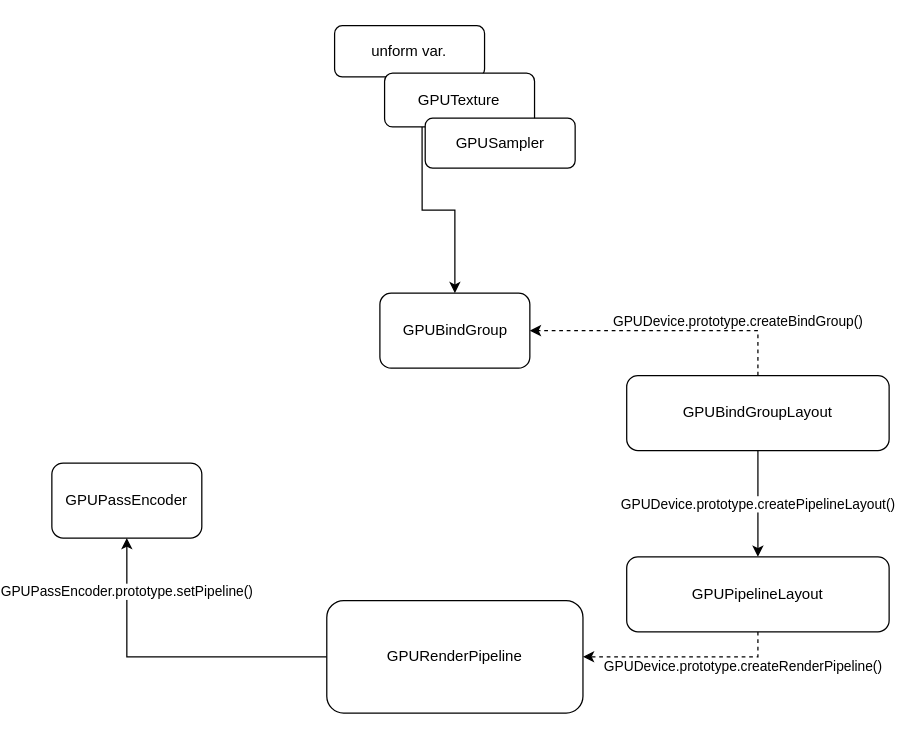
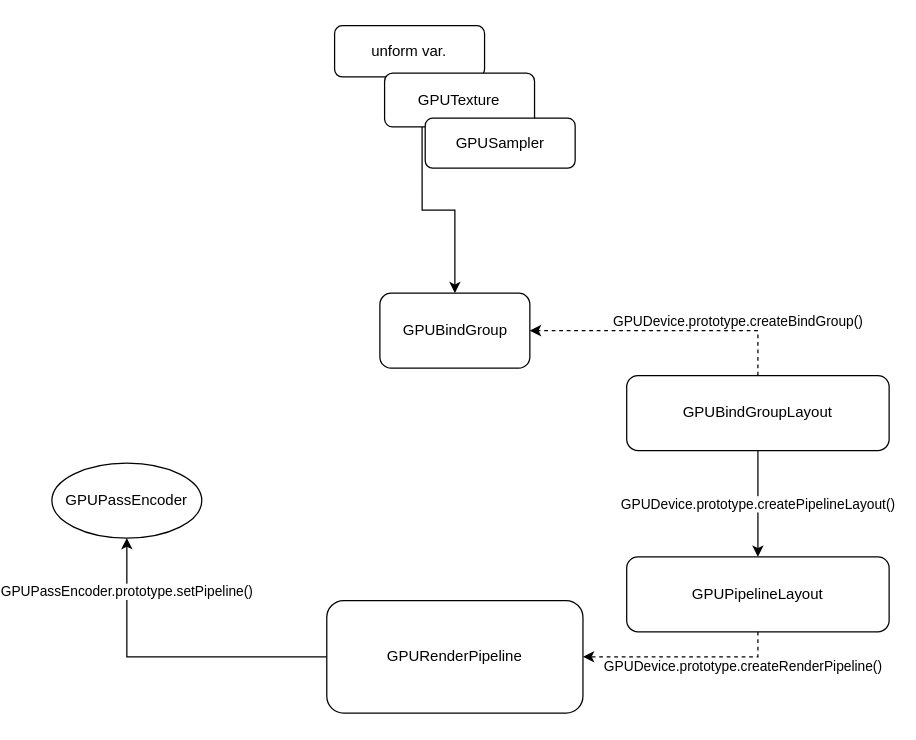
node "GPUPassEncoder": shape rounded rectangle -> ellipse
